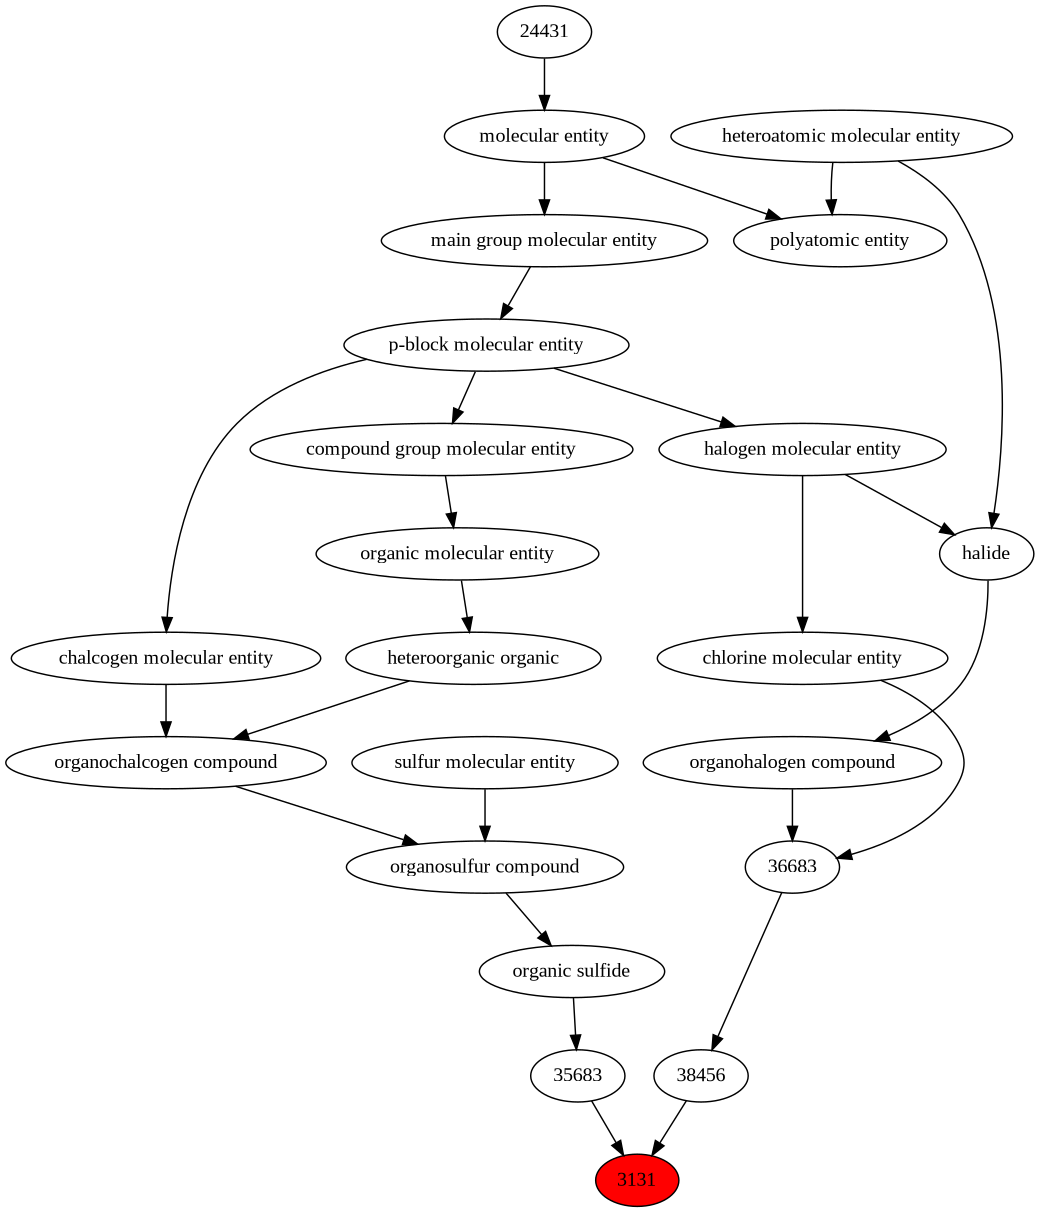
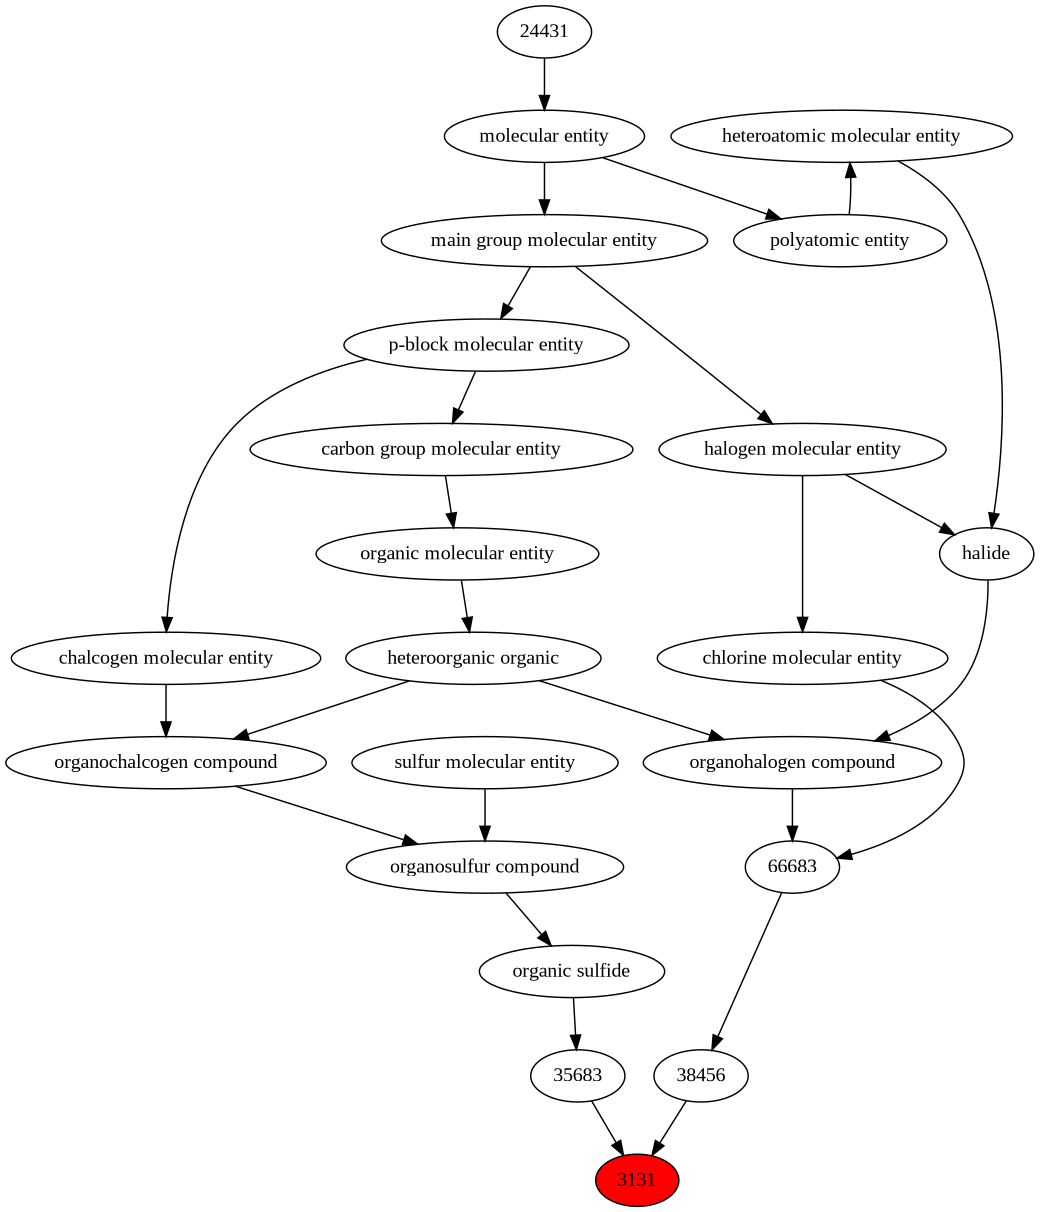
edge "heteroatomic molecular entity" -> "polyatomic entity": reversed
edge "p-block molecular entity" -> "halogen molecular entity": now "main group molecular entity" -> "halogen molecular entity"
node "compound group molecular entity": label "compound group molecular entity" -> "carbon group molecular entity"
edge "heteroorganic organic" -> "organohalogen compound": added
node "36683": label "36683" -> "66683"
